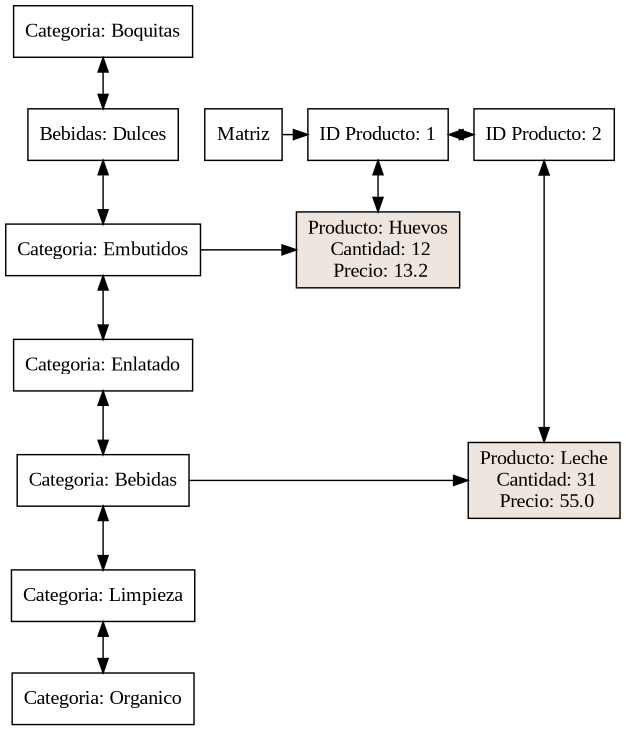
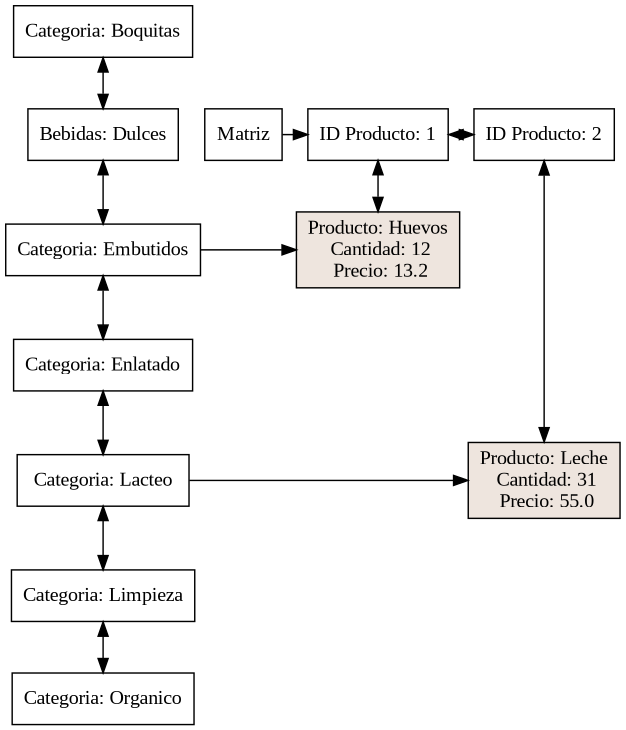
node "Categoria: Bebidas": label "Categoria: Bebidas" -> "Categoria: Lacteo"
